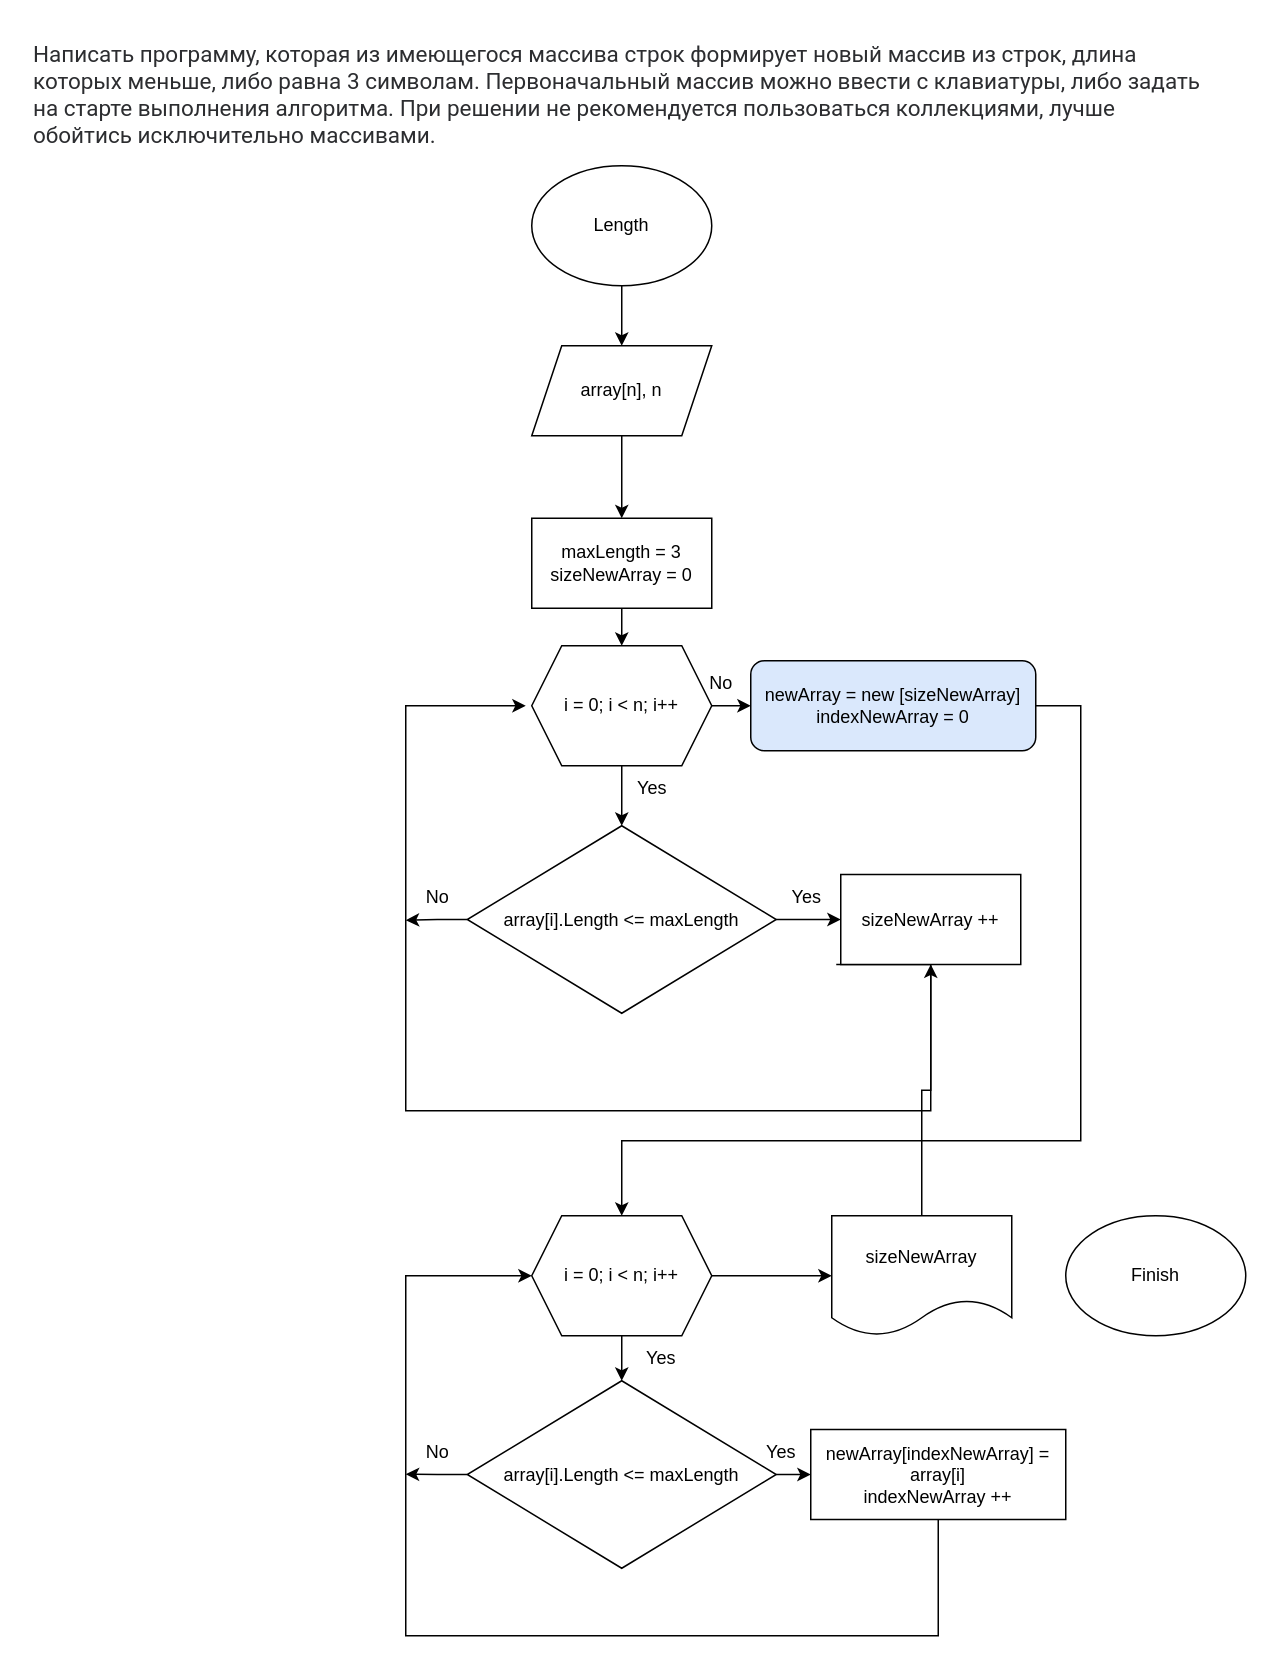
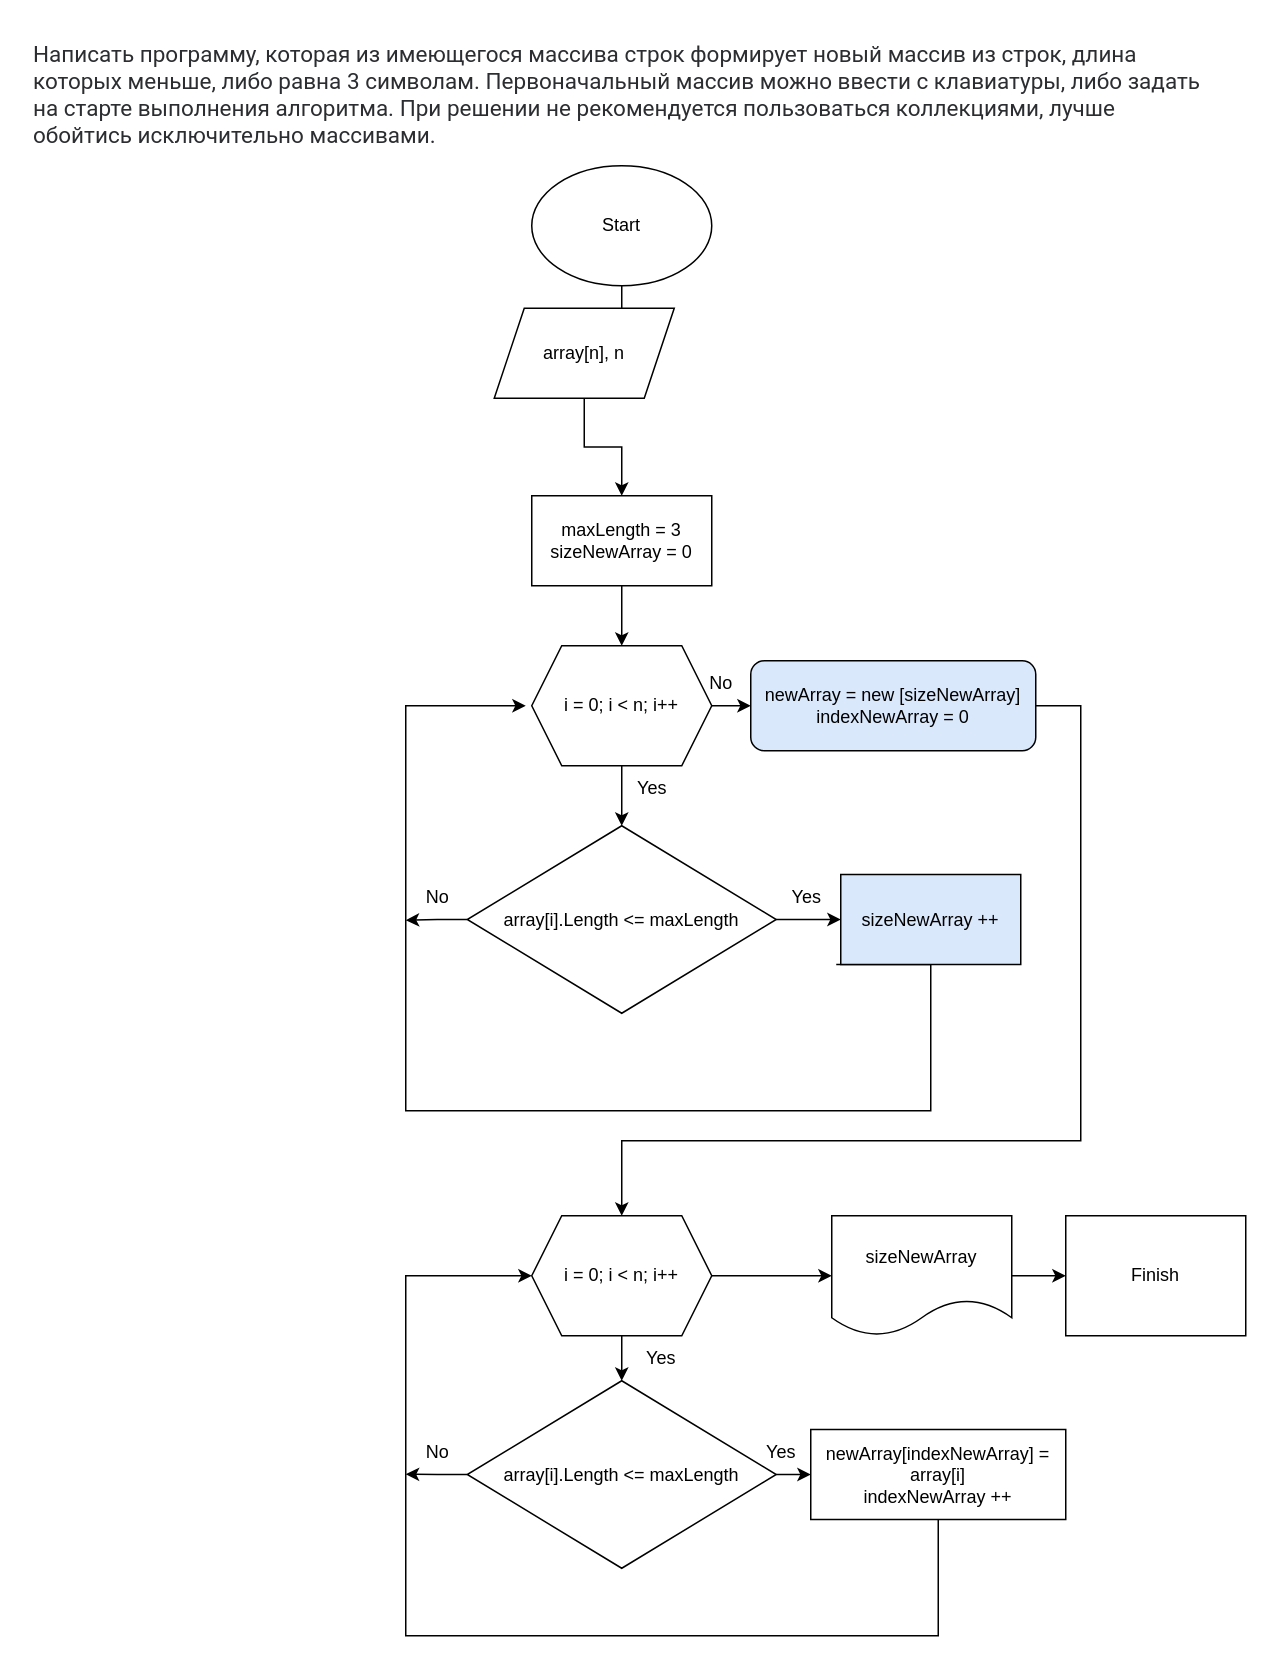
node "Length": label "Length" -> "Start"
node "array[n], n": moved (622, 391) -> (584, 353)
node "maxLength = 3 sizeNewArray = 0": moved (622, 563) -> (622, 541)
node "sizeNewArray ++": fillcolor #ffffff -> #dae8fc
edge "sizeNewArray" -> "sizeNewArray ++": now "sizeNewArray" -> "Finish"
node "Finish": shape ellipse -> rectangle
